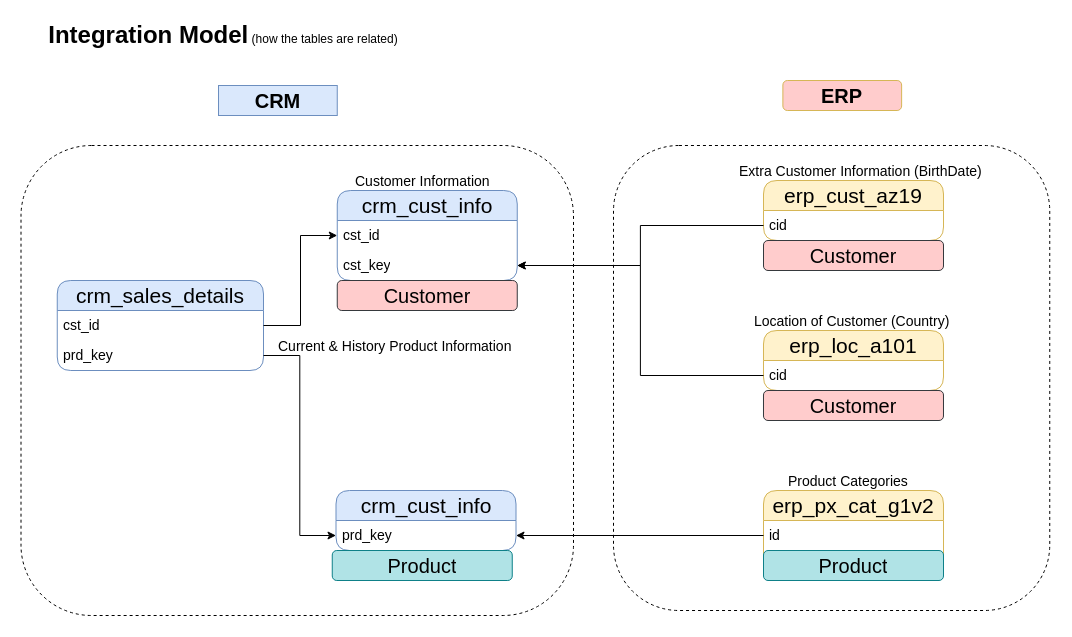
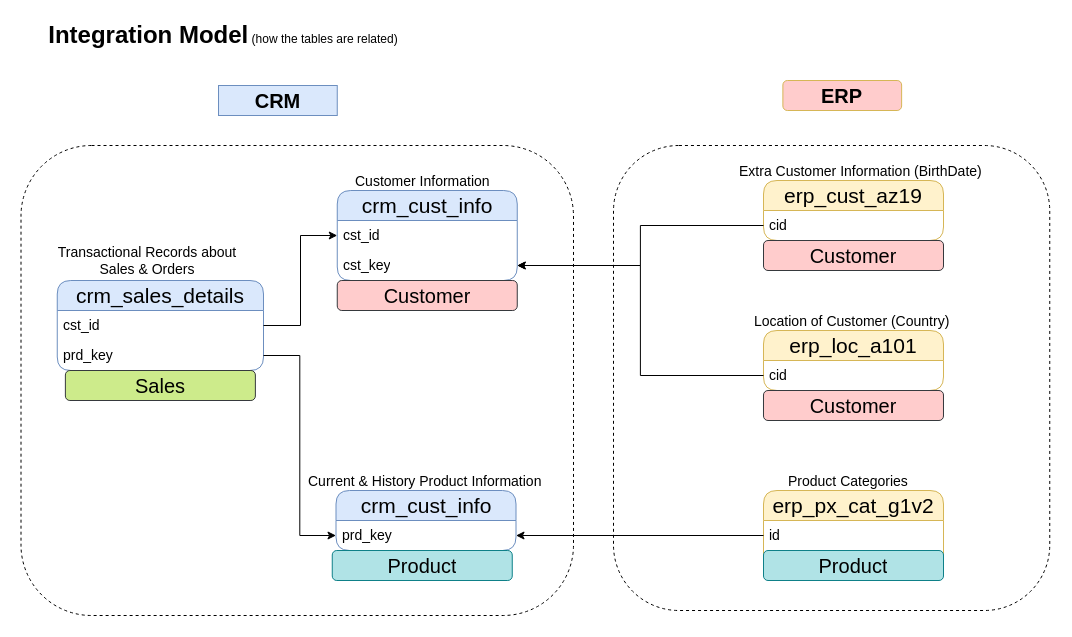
node "Transactional Records about Sales & Orders": added
node "Current & History Product Information": moved (397, 346) -> (427, 481)
node "Sales": added
